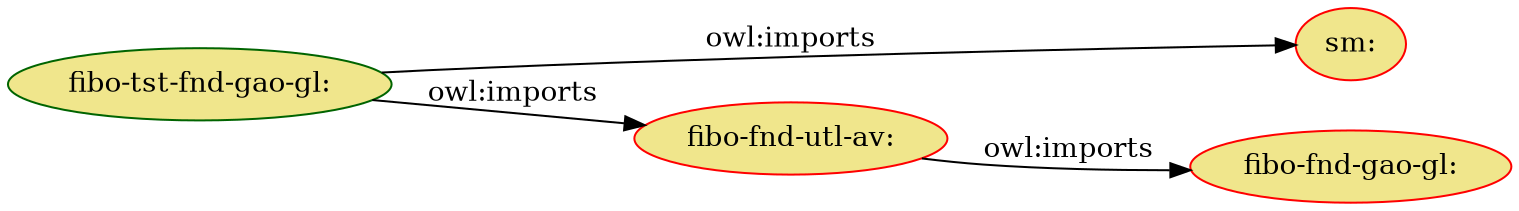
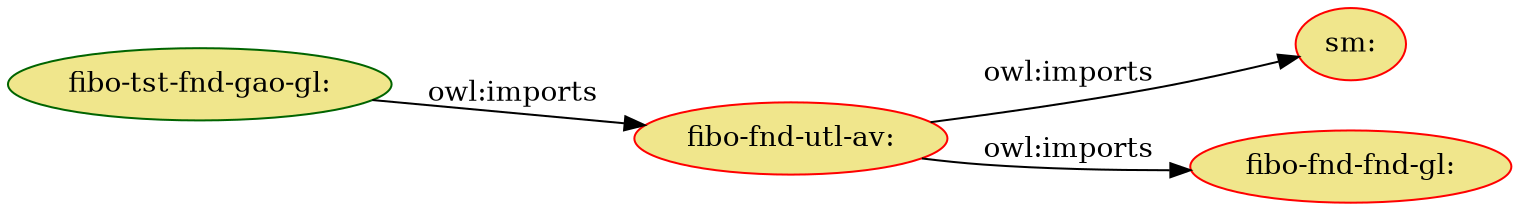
edge "fibo-tst-fnd-gao-gl:" -> "sm:": now "fibo-fnd-utl-av:" -> "sm:"
node "fibo-fnd-gao-gl:": label "fibo-fnd-gao-gl:" -> "fibo-fnd-fnd-gl:"
